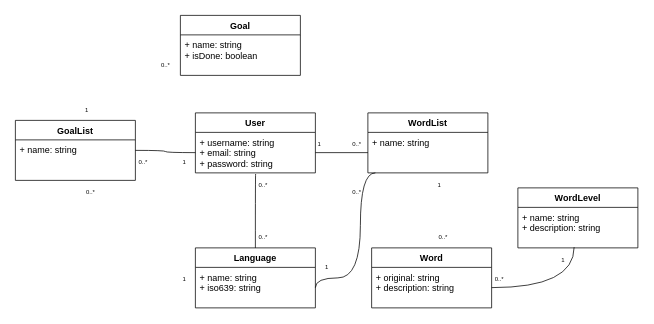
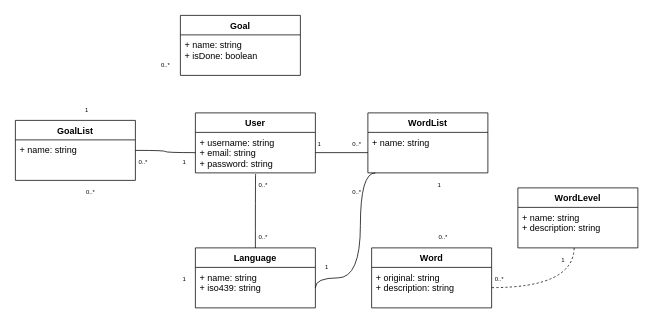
node "+ name: string + iso639: string": label "+ name: string + iso639: string" -> "+ name: string + iso439: string"
edge "+ name: string + description: string" -- "+ original: string + description: string": style solid -> dashed
